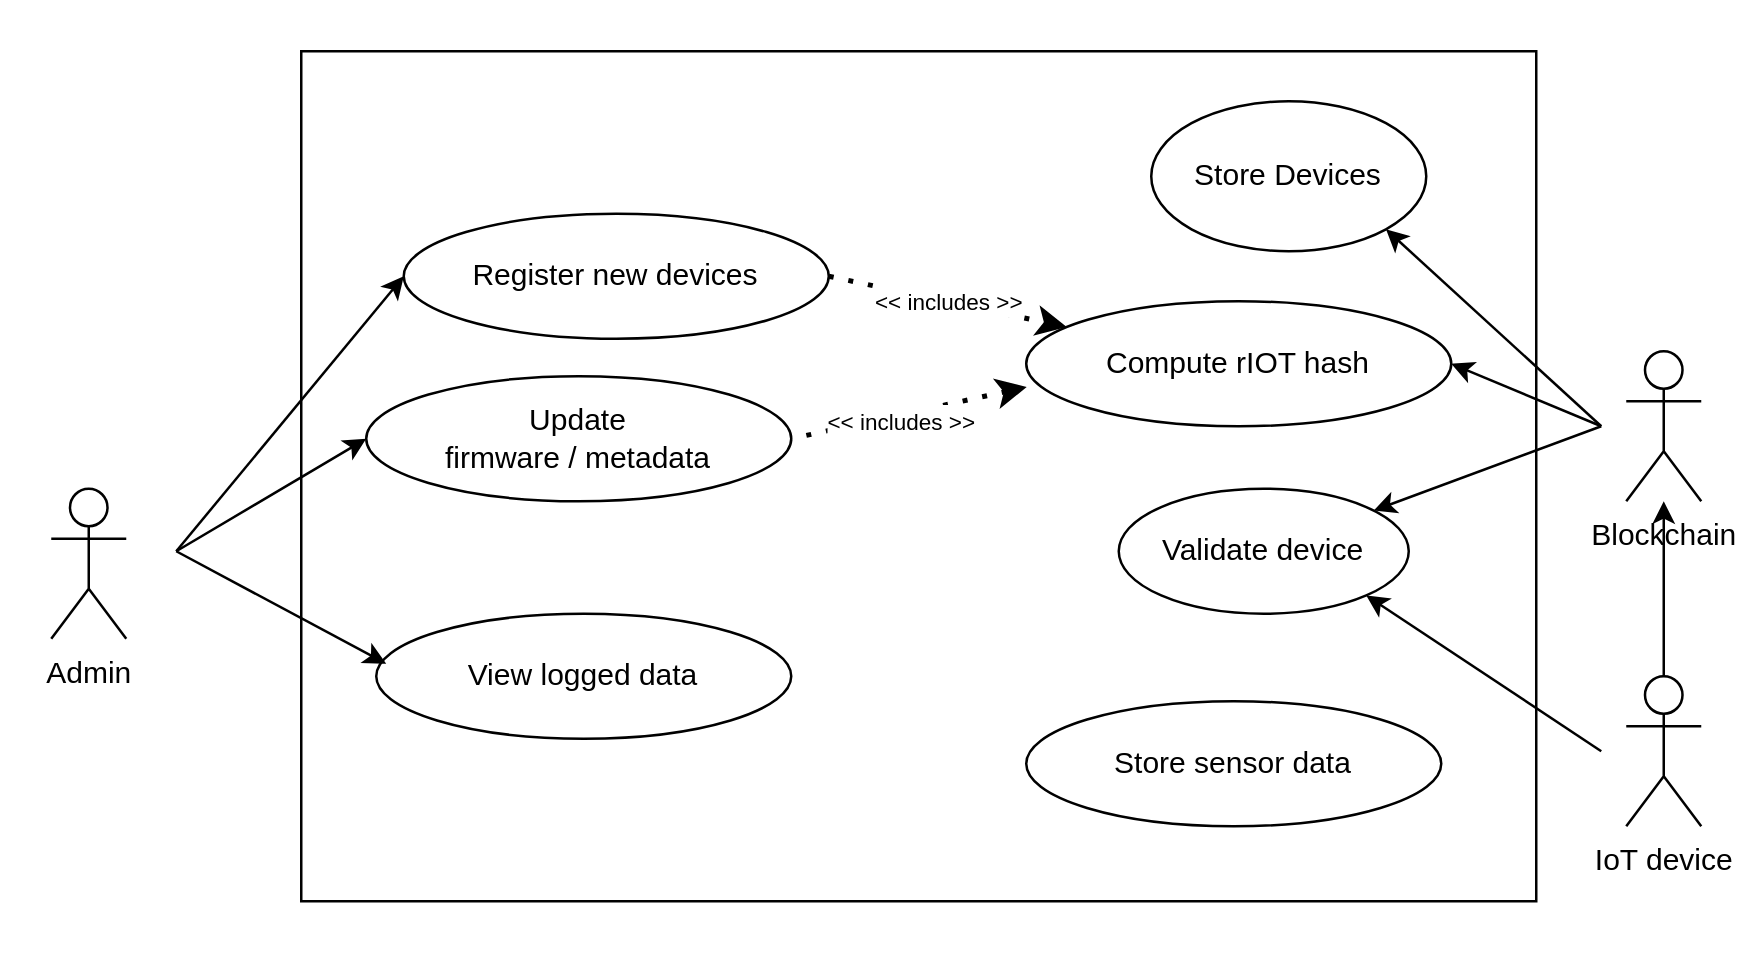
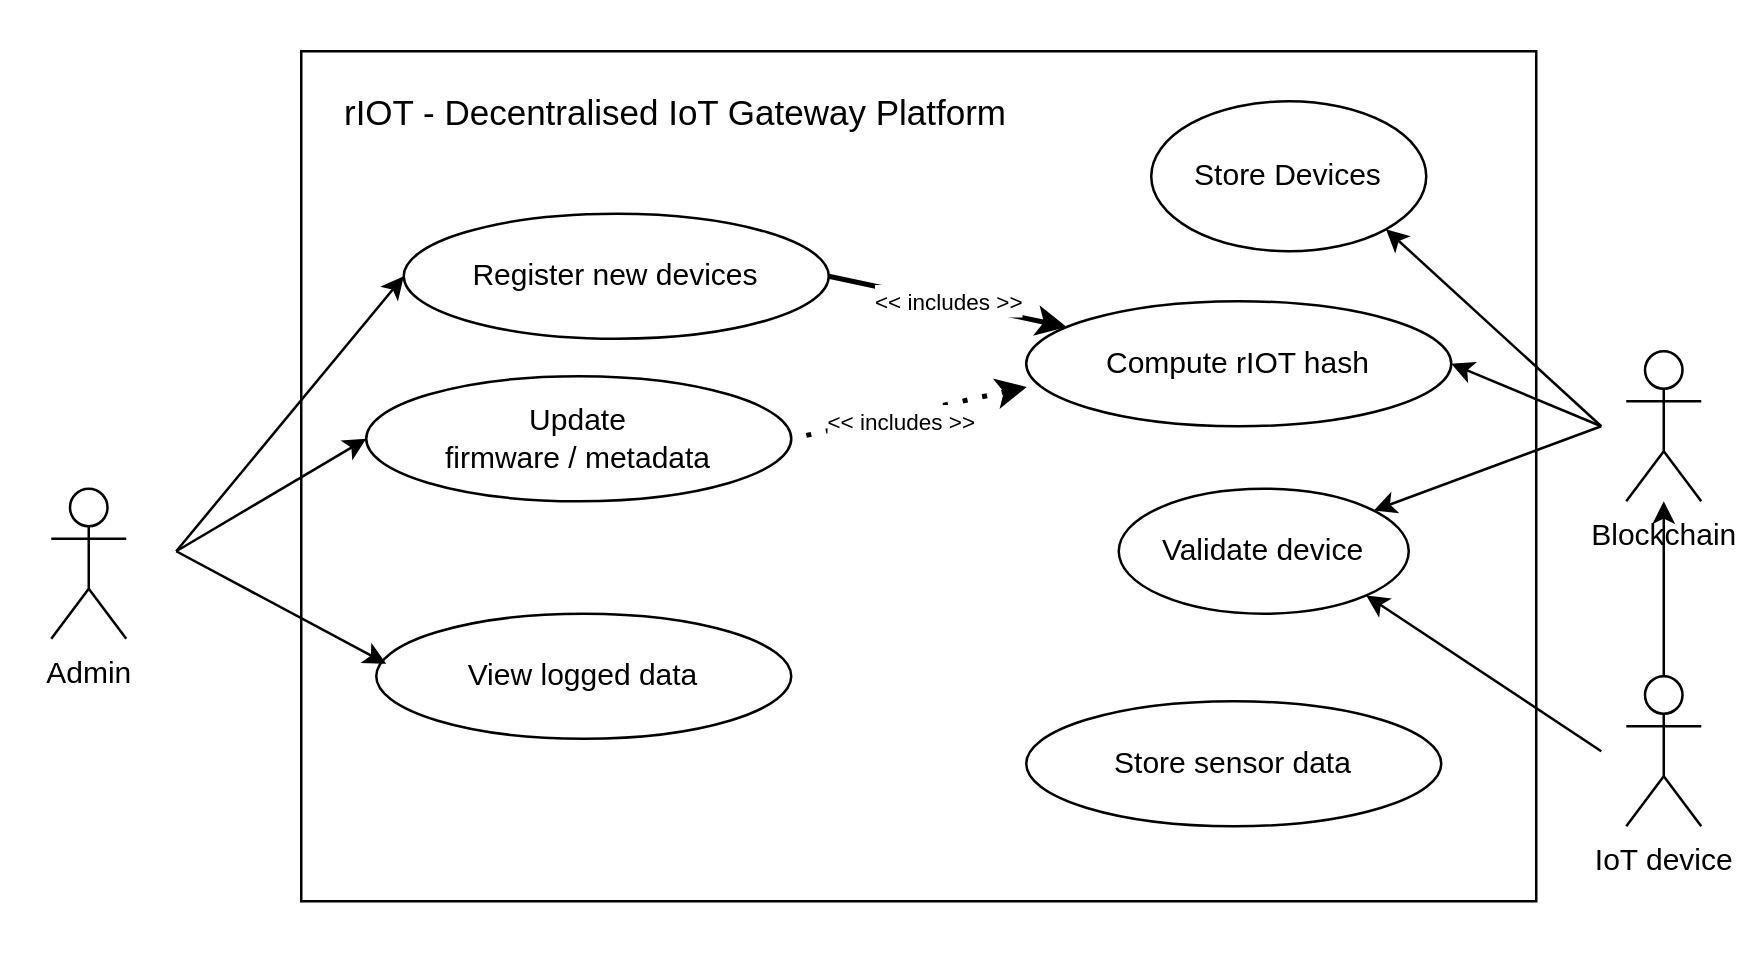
node "rIOT - Decentralised IoT Gateway Platform": added
edge "Register new devices" -> "Compute rIOT hash": style dashed -> solid
